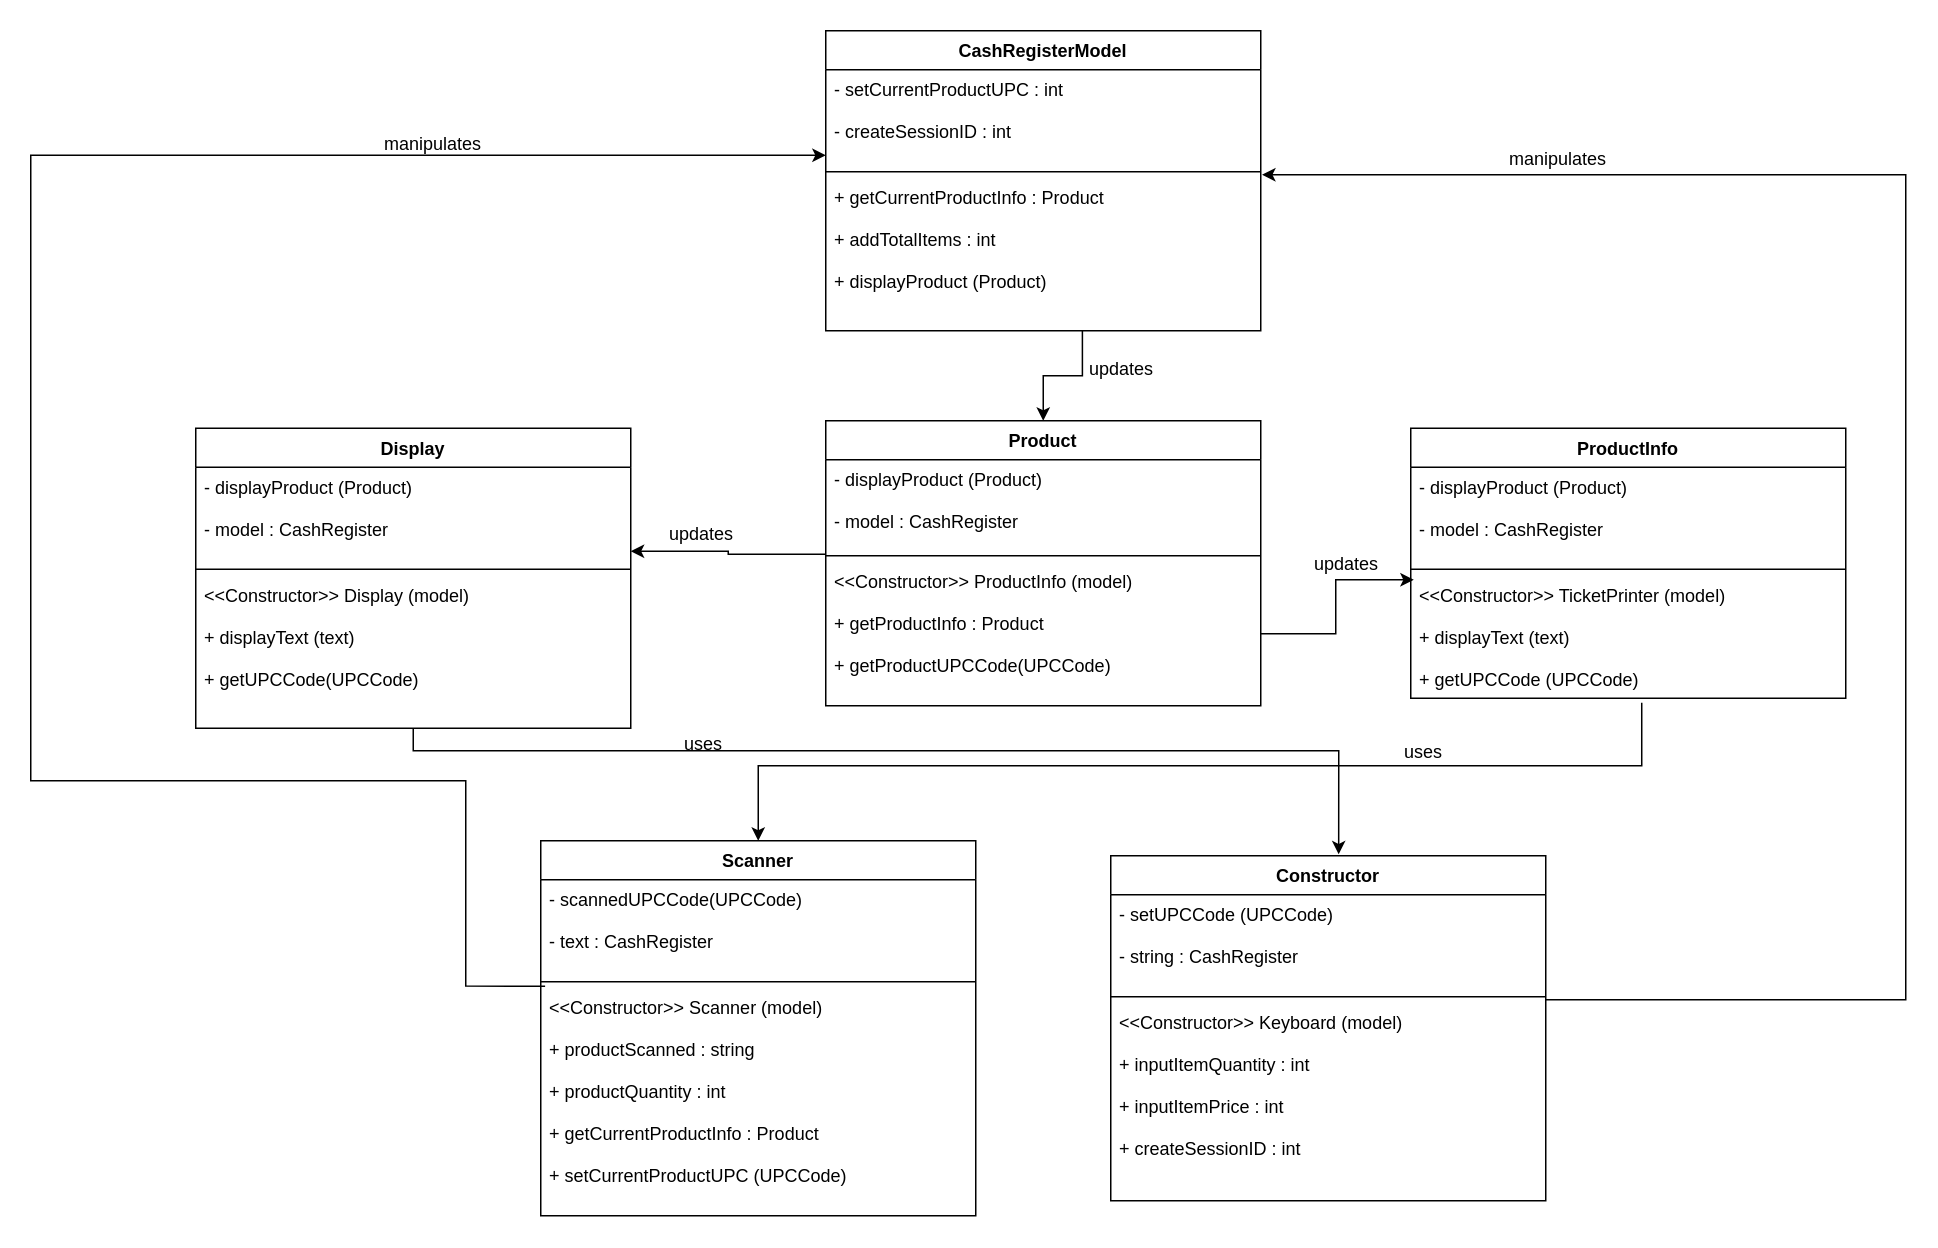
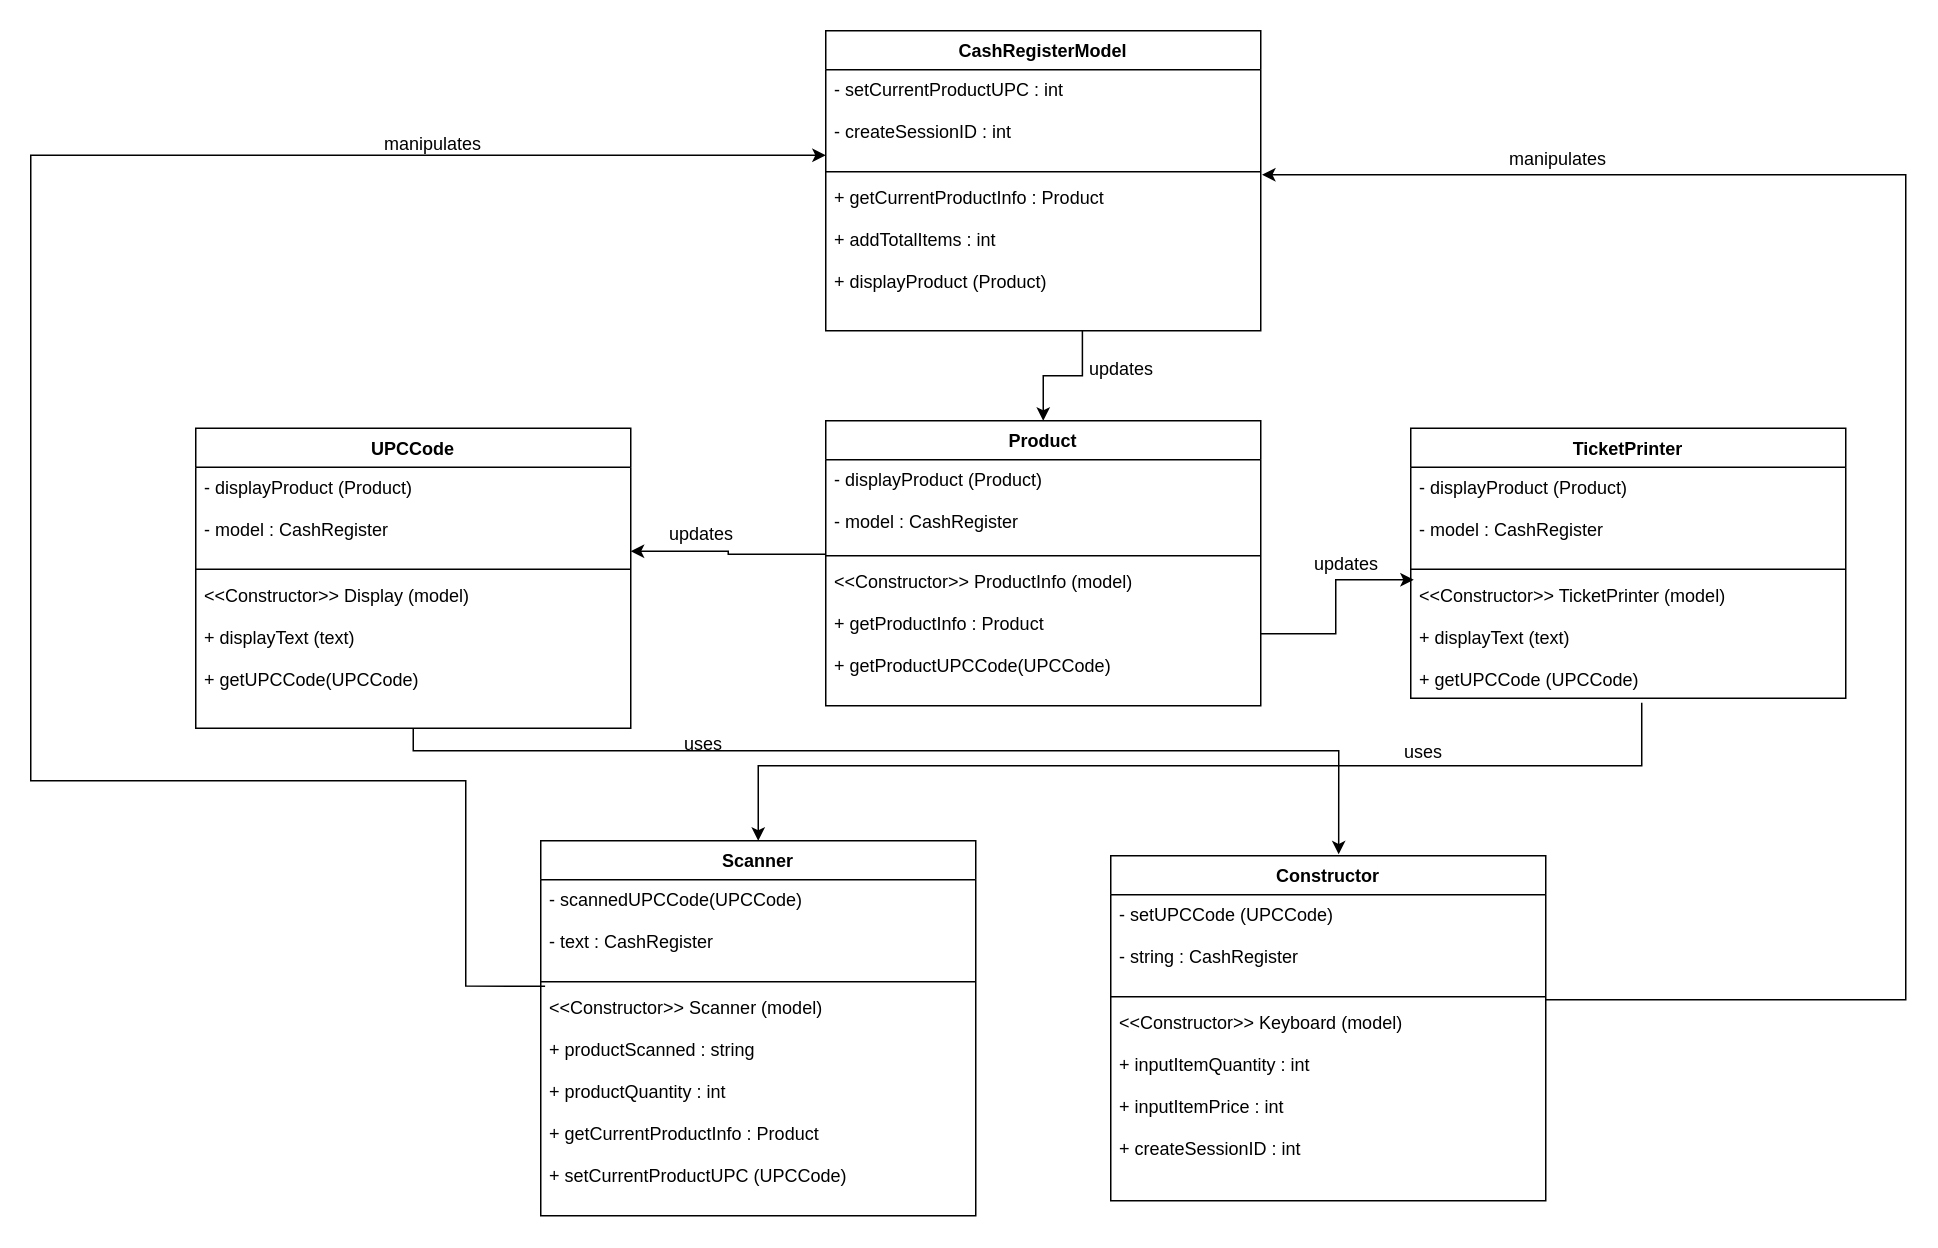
node "Display": label "Display" -> "UPCCode"
node "ProductInfo": label "ProductInfo" -> "TicketPrinter"
